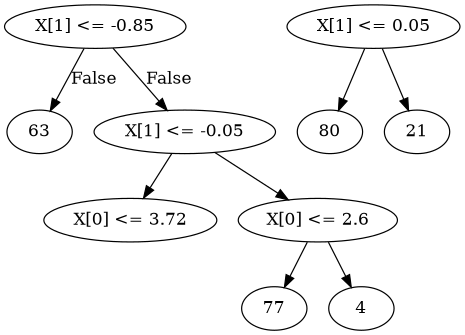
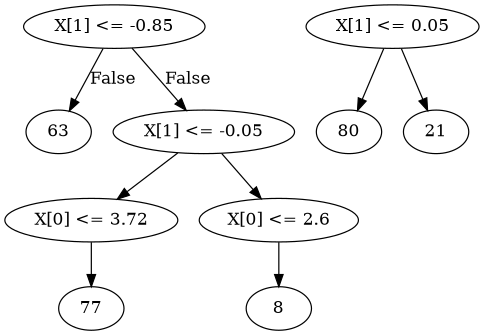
edge "X[0] <= 2.6" -> "77": now "X[0] <= 3.72" -> "77"
node "4": label "4" -> "8"
